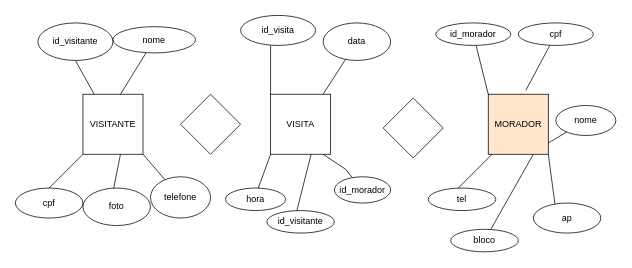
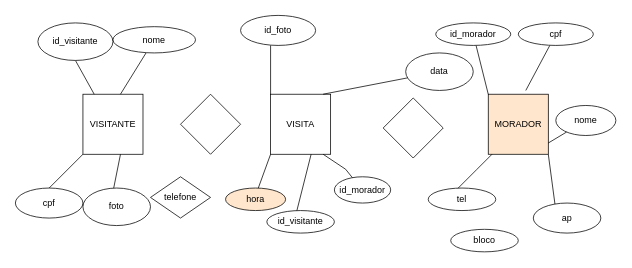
node "id_visita": label "id_visita" -> "id_foto"
node "data": moved (357, 42) -> (439, 72)
edge "VISITANTE" -- "telefone": removed
edge "MORADOR" -- "bloco": removed
node "telefone": shape ellipse -> diamond
node "hora": fillcolor #ffffff -> #ffe6cc
